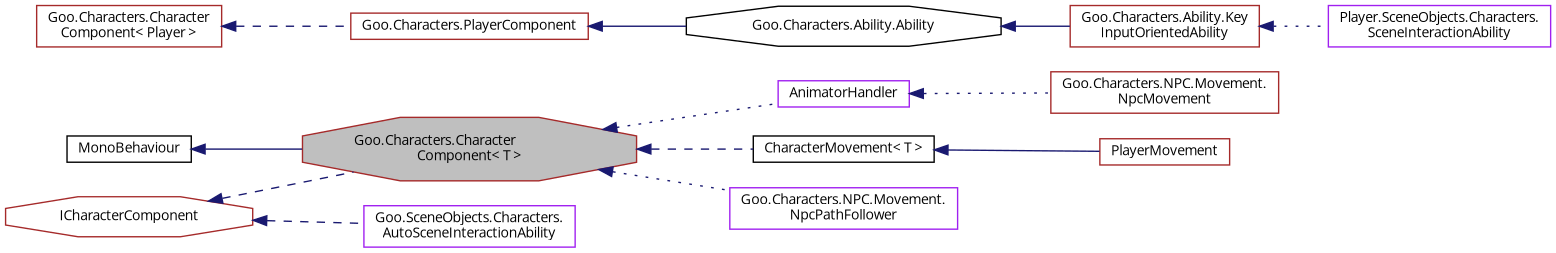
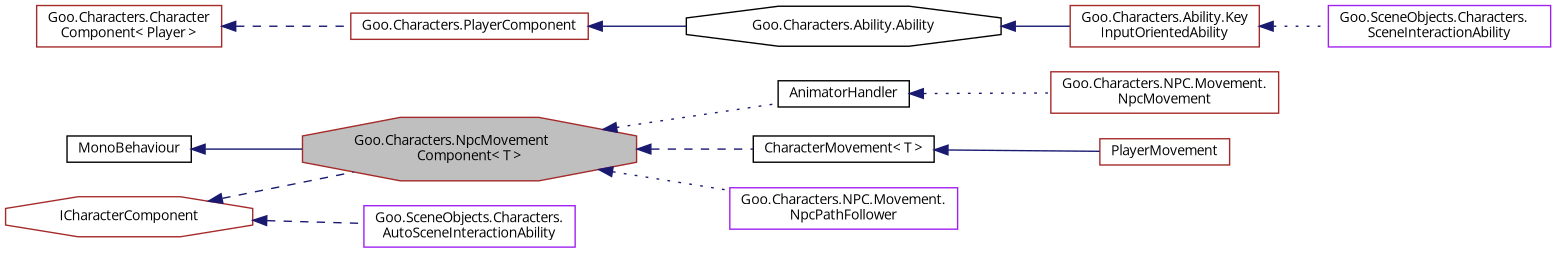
node "Player.SceneObjects.Characters. SceneInteractionAbility": label "Player.SceneObjects.Characters. SceneInteractionAbility" -> "Goo.SceneObjects.Characters. SceneInteractionAbility"
node "AnimatorHandler": color purple -> black
node "Goo.Characters.Character Component< T >": label "Goo.Characters.Character Component< T >" -> "Goo.Characters.NpcMovement Component< T >"
